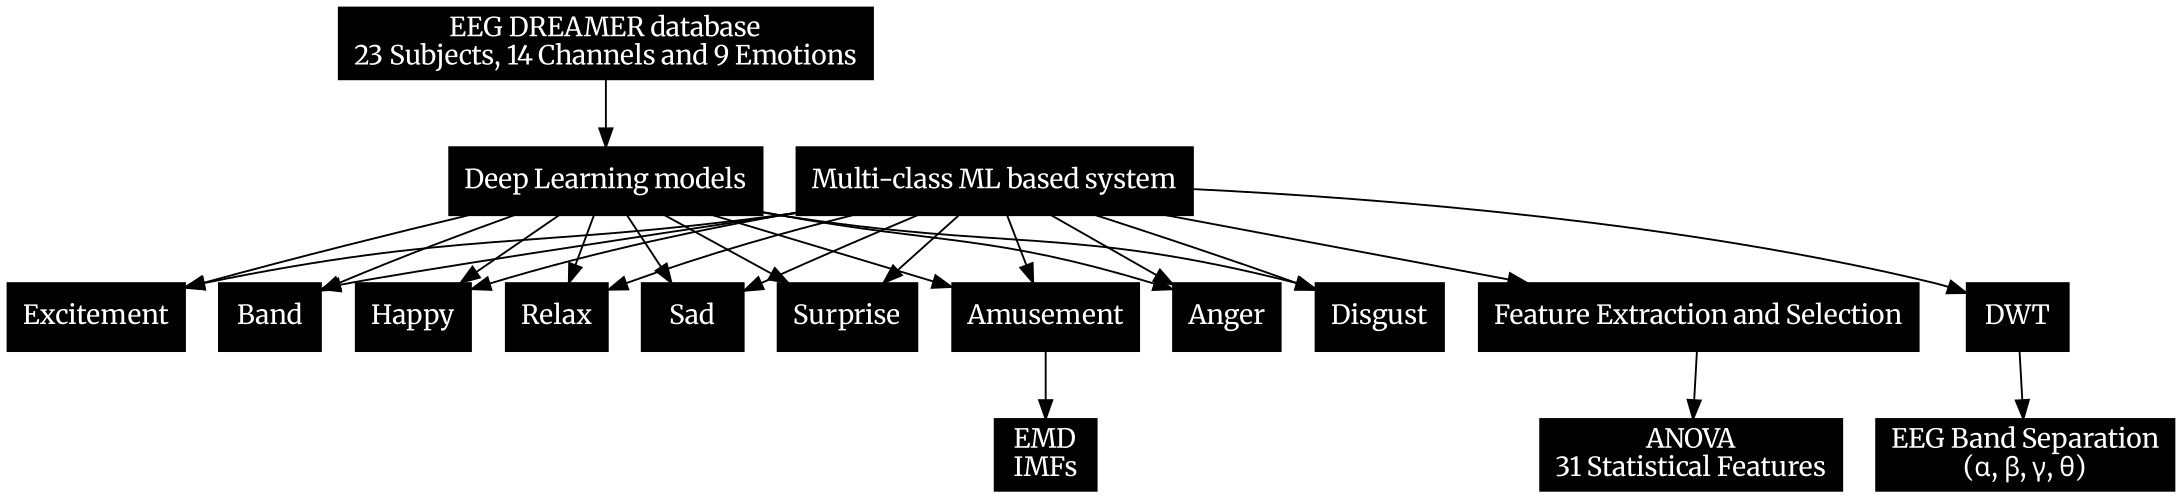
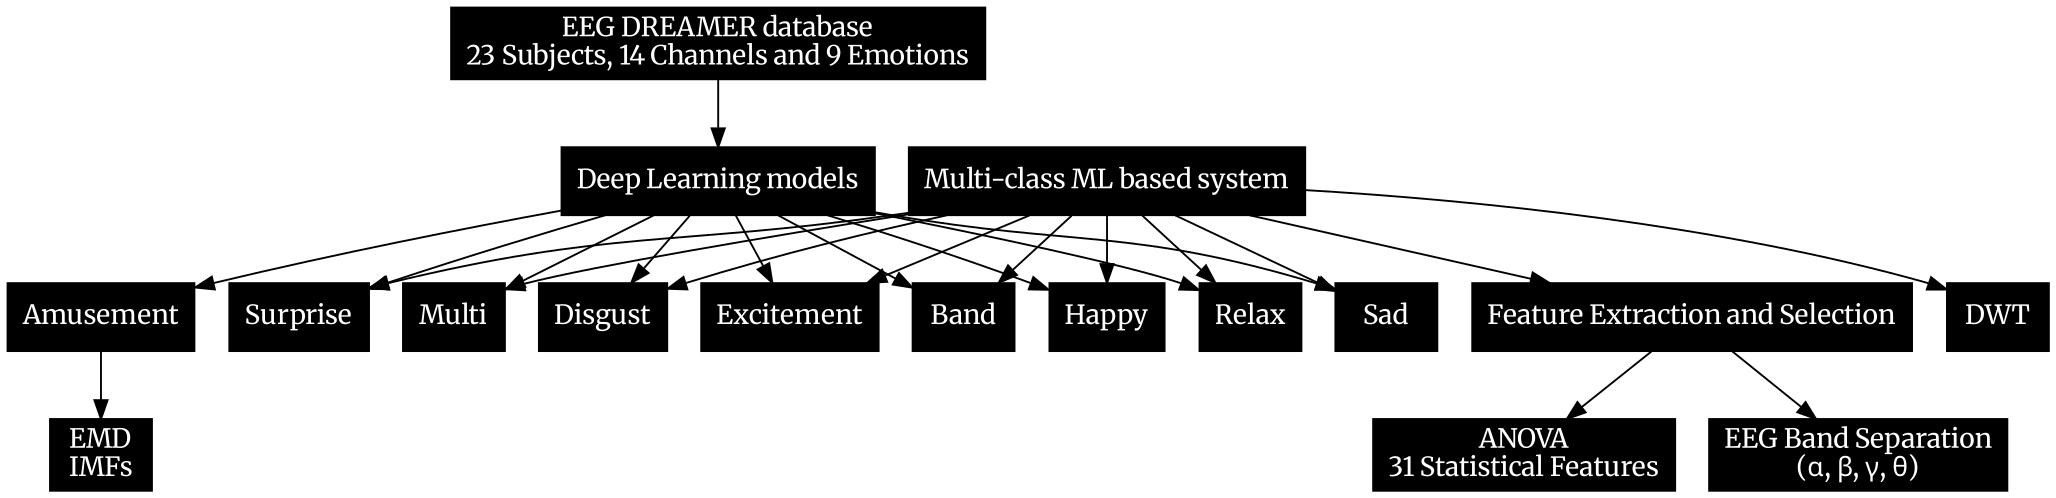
edge "Multi-class ML based system" -> "Amusement": removed
node "Anger": label "Anger" -> "Multi"
edge "DWT" -> "EEG Band Separation (α, β, γ, θ)": now "Feature Extraction and Selection" -> "EEG Band Separation (α, β, γ, θ)"
